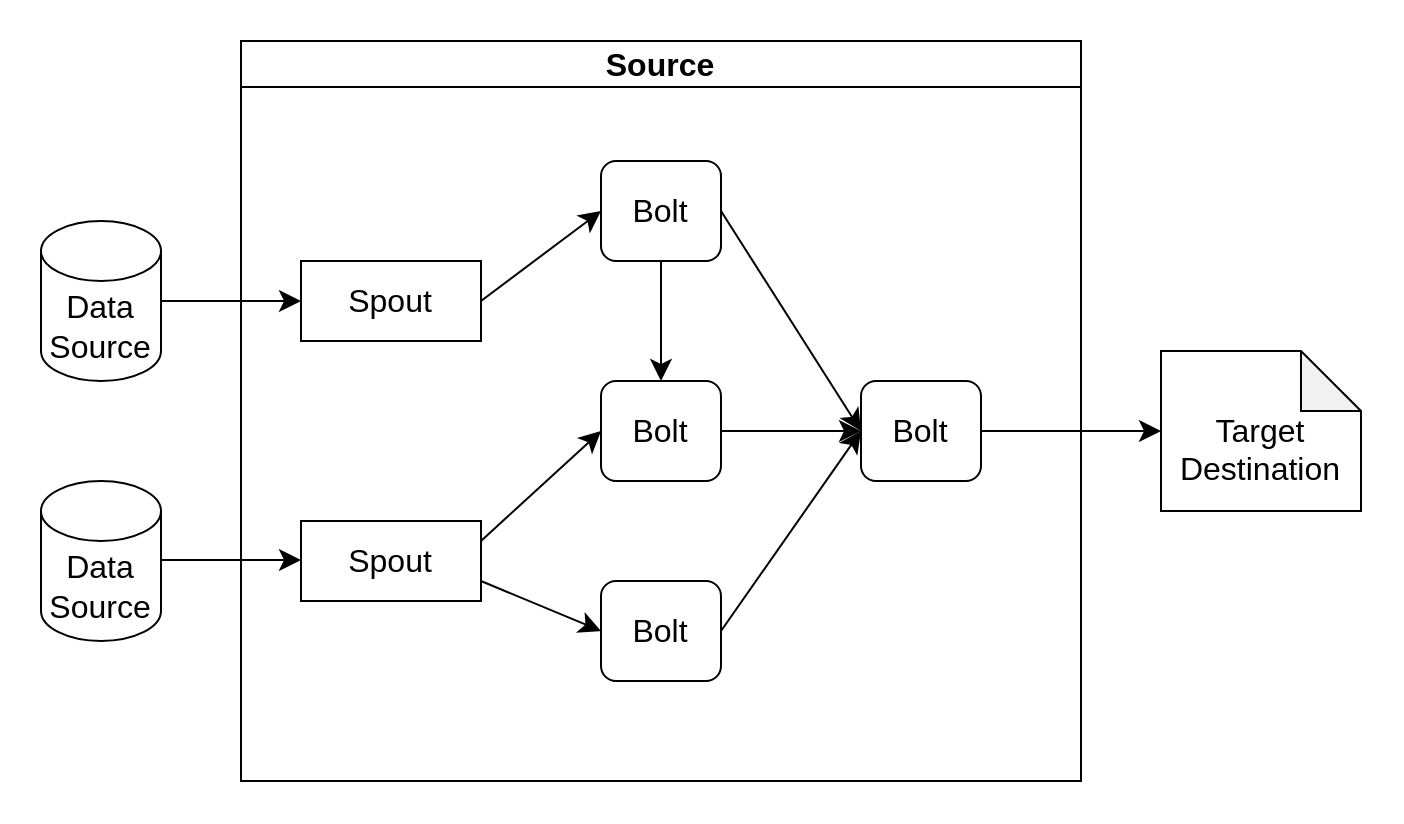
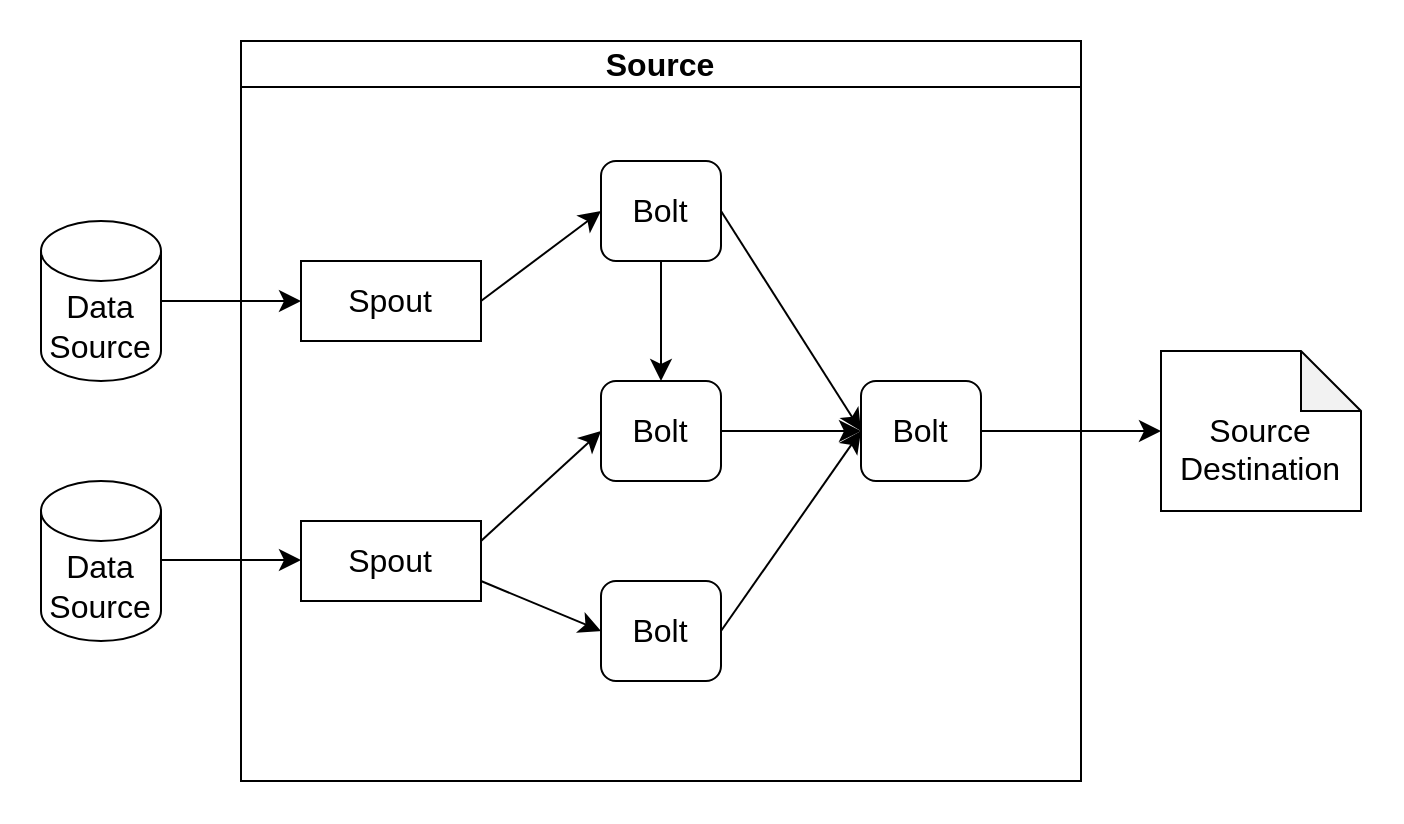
node "Target Destination": label "Target Destination" -> "Source Destination"
